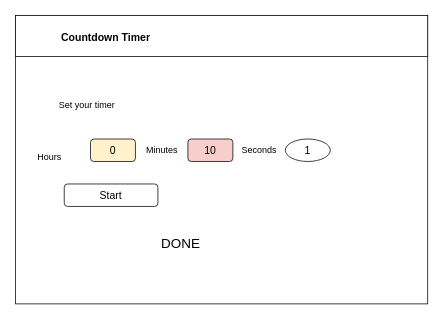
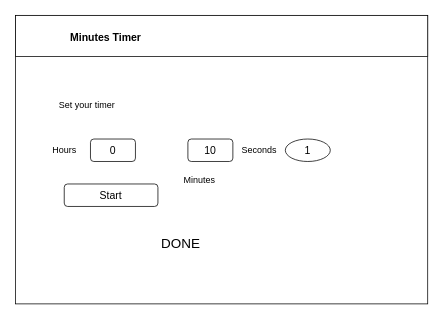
node "Countdown Timer": label "Countdown Timer" -> "Minutes Timer"
node "0": fillcolor #fff2cc -> #ffffff
node "Minutes": moved (162, 150) -> (199, 180)
node "10": fillcolor #f8cecc -> #ffffff
node "Hours": moved (49, 158) -> (64, 150)
